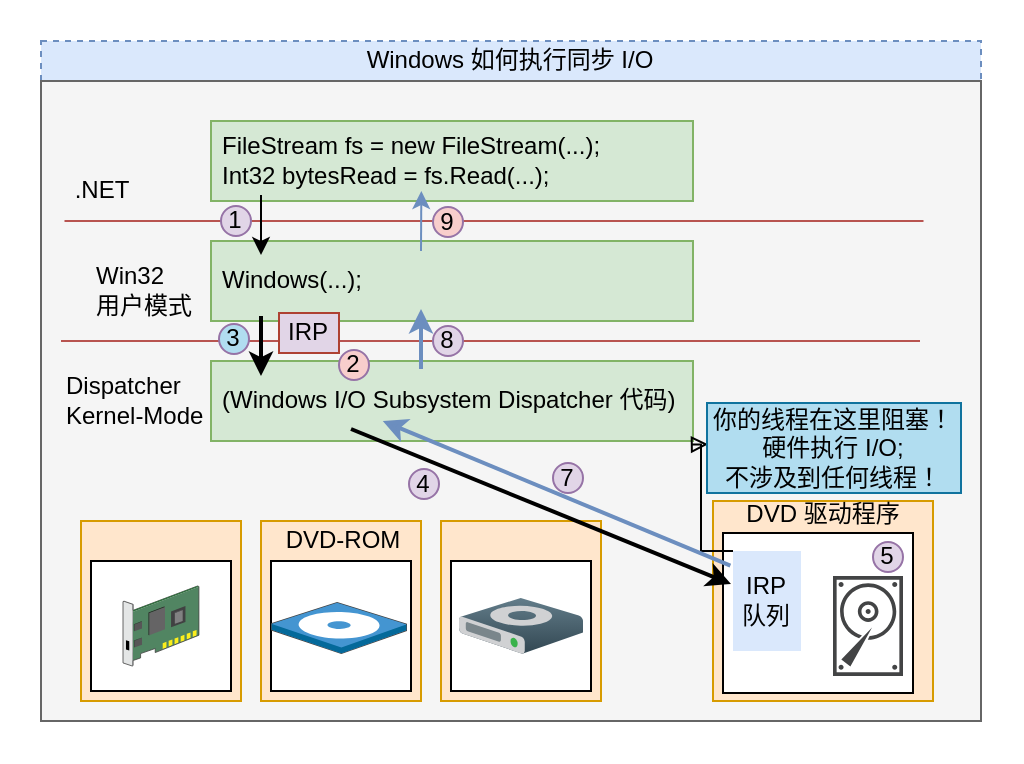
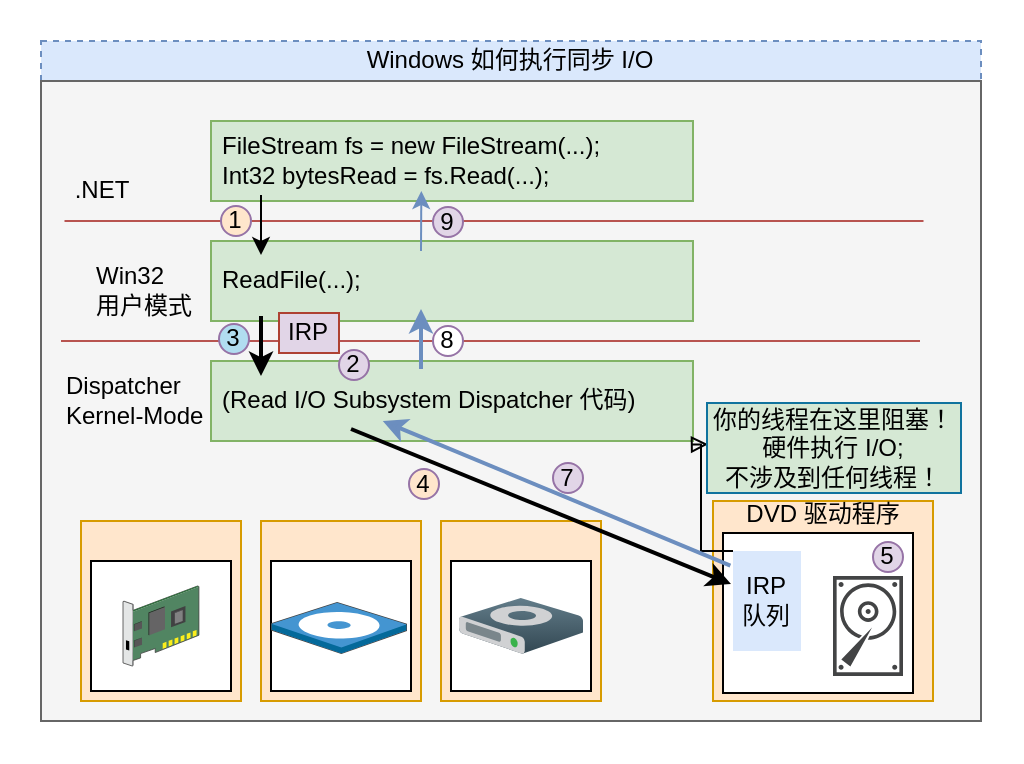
node "1": fillcolor #e1d5e7 -> #ffe6cc
node "9": fillcolor #f8cecc -> #e1d5e7
node "Windows(...);": label "Windows(...);" -> "ReadFile(...);"
node "8": fillcolor #e1d5e7 -> #ffffff
node "2": fillcolor #f8cecc -> #e1d5e7
node "(Windows I/O Subsystem Dispatcher 代码)": label "(Windows I/O Subsystem Dispatcher 代码)" -> "(Read I/O Subsystem Dispatcher 代码)"
node "你的线程在这里阻塞！ 硬件执行 I/O; 不涉及到任何线程！": fillcolor #b1ddf0 -> #d5e8d4
node "4": fillcolor #e1d5e7 -> #ffe6cc
node "DVD-ROM": removed
